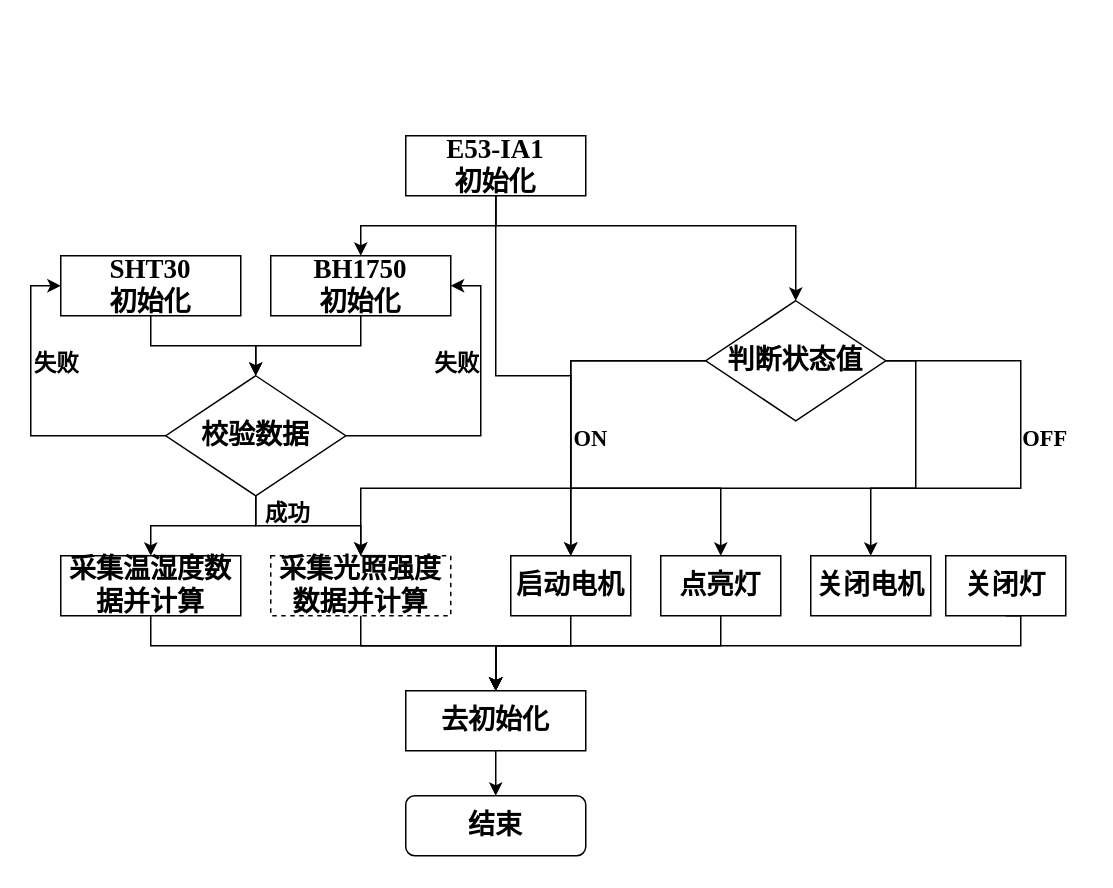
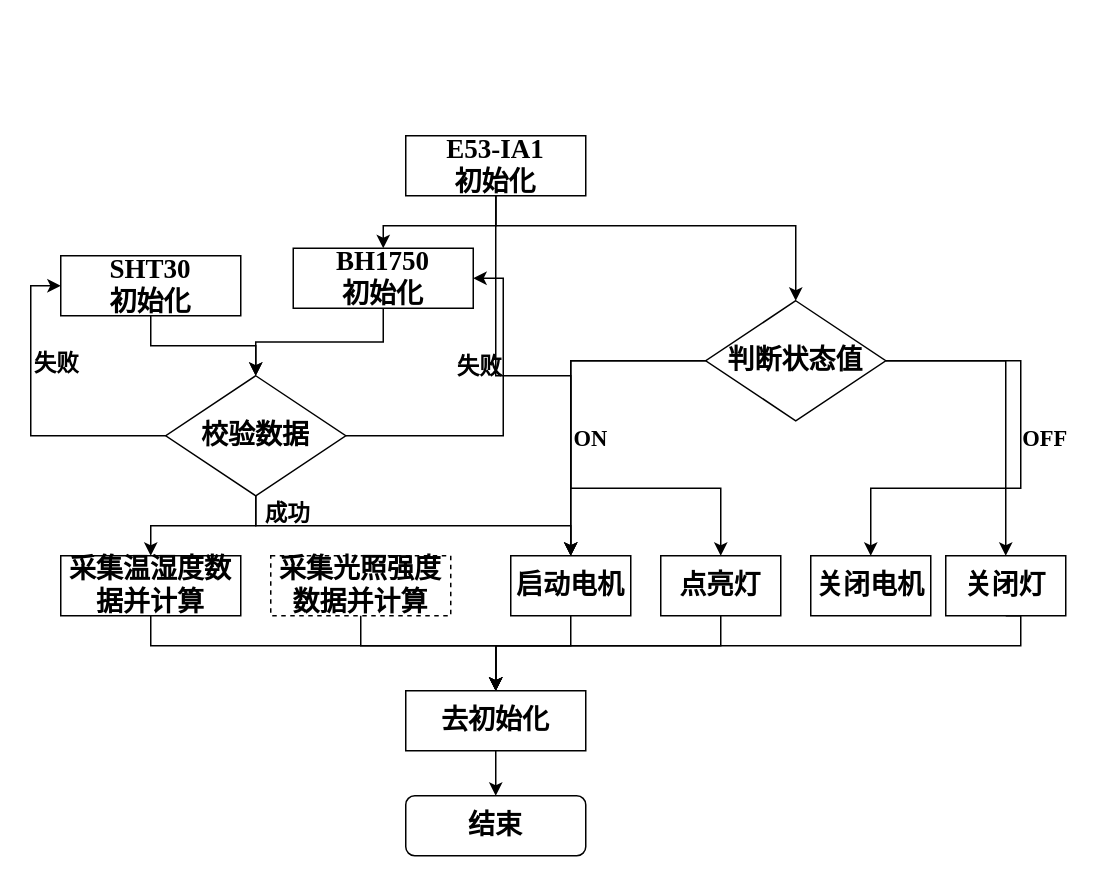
node "BH1750 初始化": moved (361, 286) -> (383, 278)
edge "判断状态值" -> "采集光照强度数据并计算": now "判断状态值" -> "关闭灯"
edge "校验数据" -> "采集光照强度数据并计算": now "校验数据" -> "启动电机"
